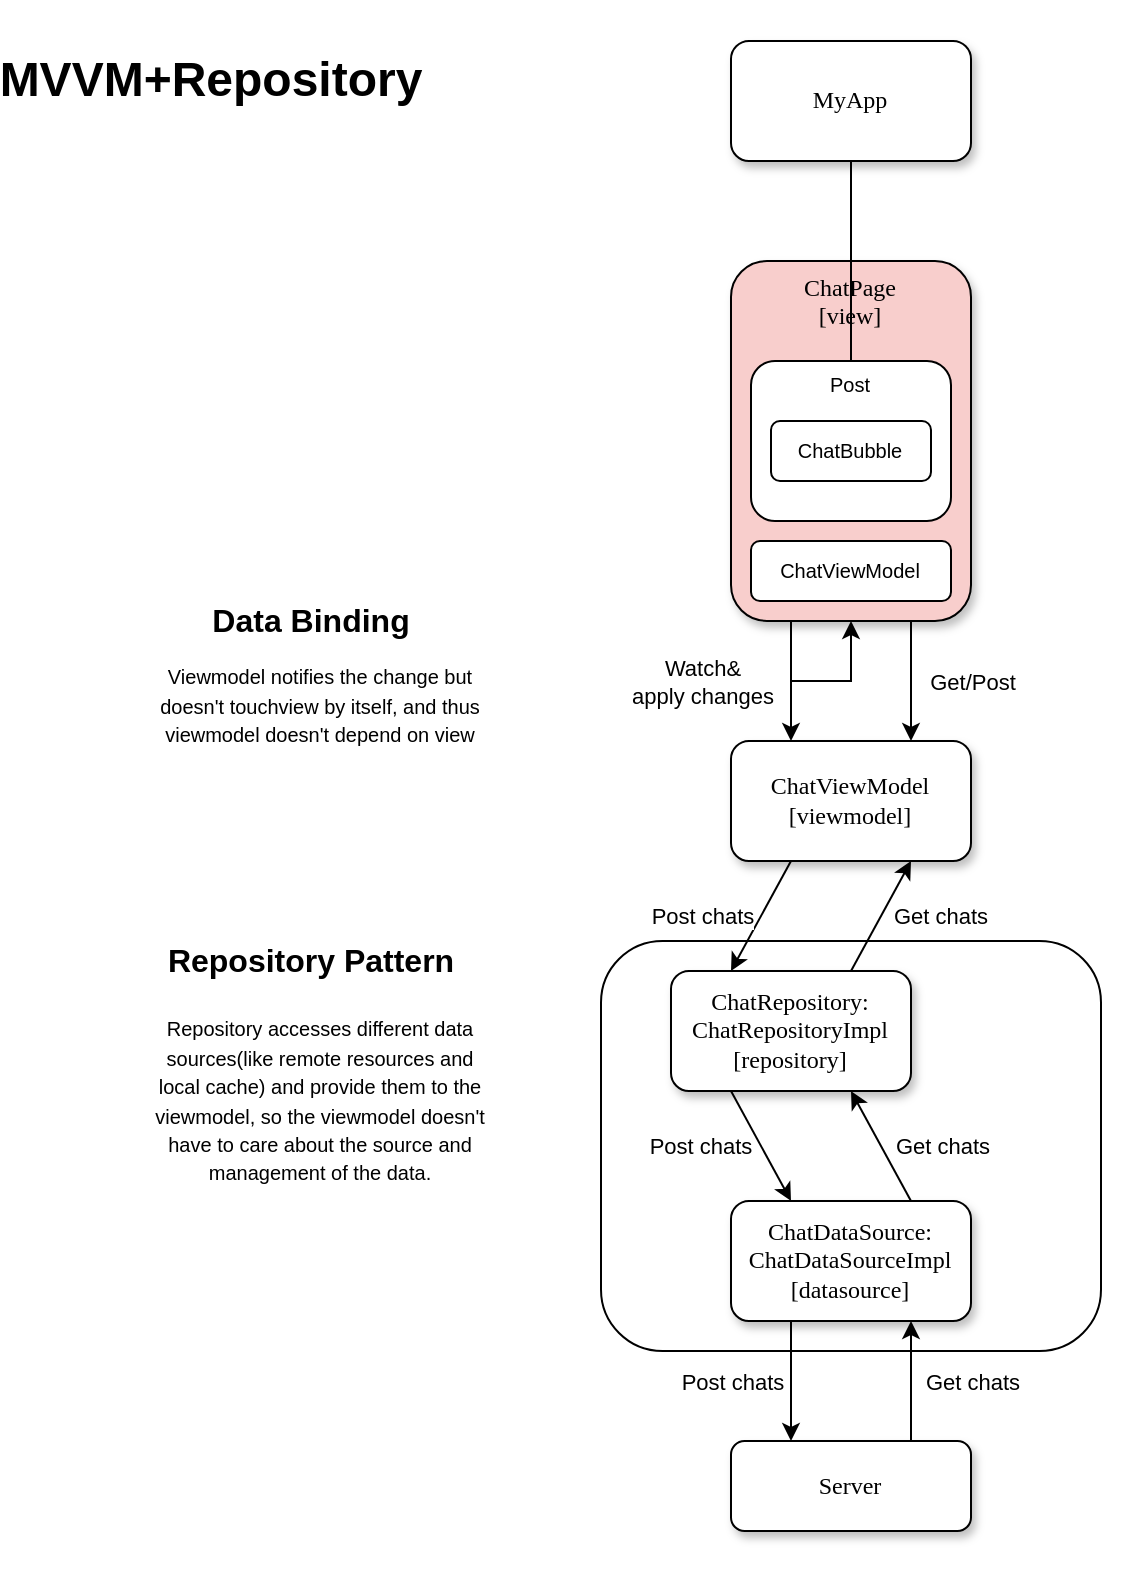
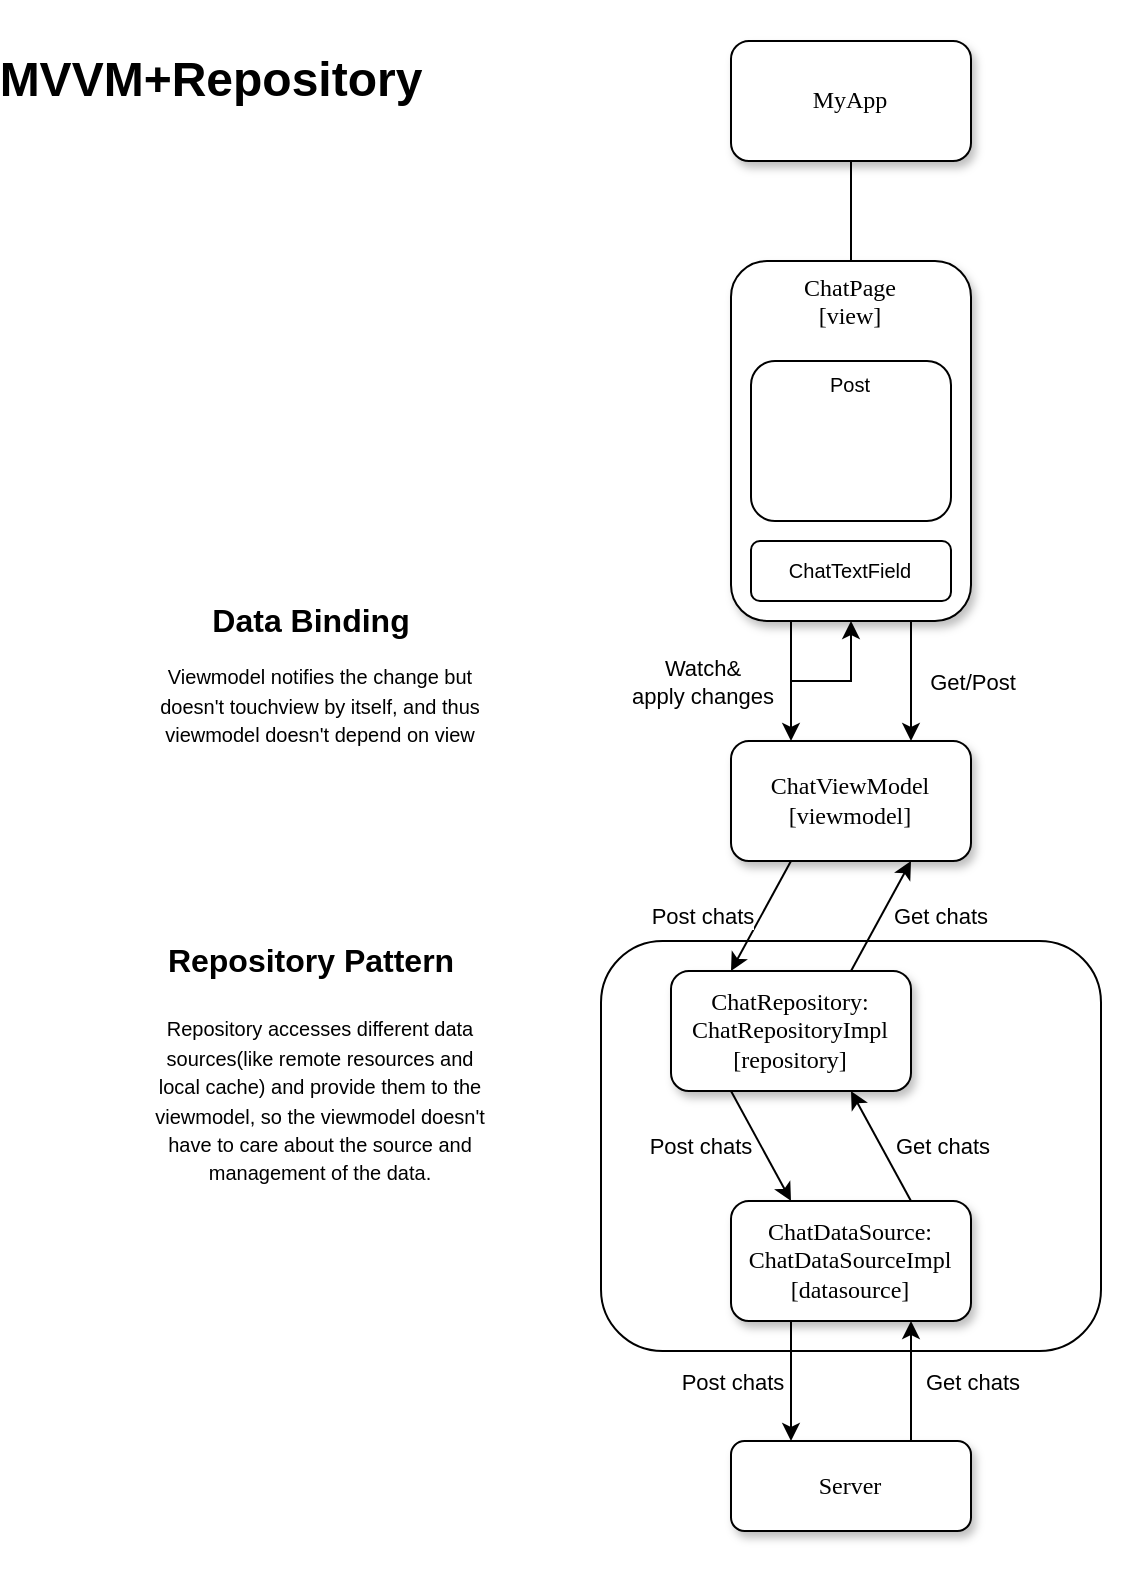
node "ChatPage [view]": fillcolor #f8cecc -> #ffffff
edge "MyApp" -- "Post": now "MyApp" -- "ChatPage [view]"
node "ChatBubble": removed
node "ChatViewModel": label "ChatViewModel" -> "ChatTextField"
